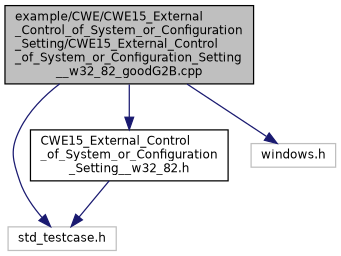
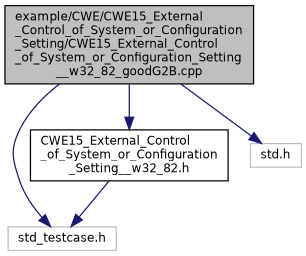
node "windows.h": label "windows.h" -> "std.h"
